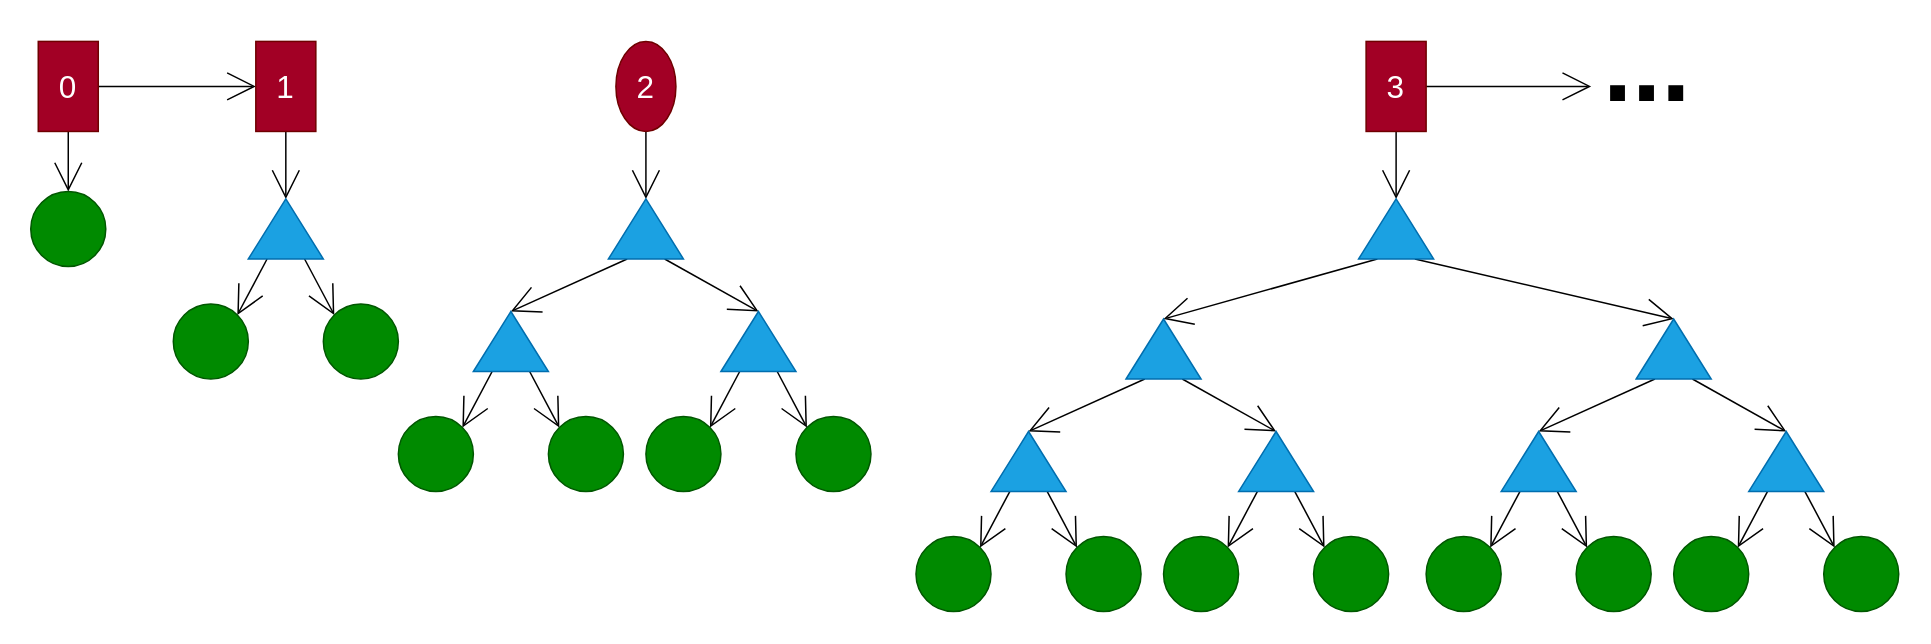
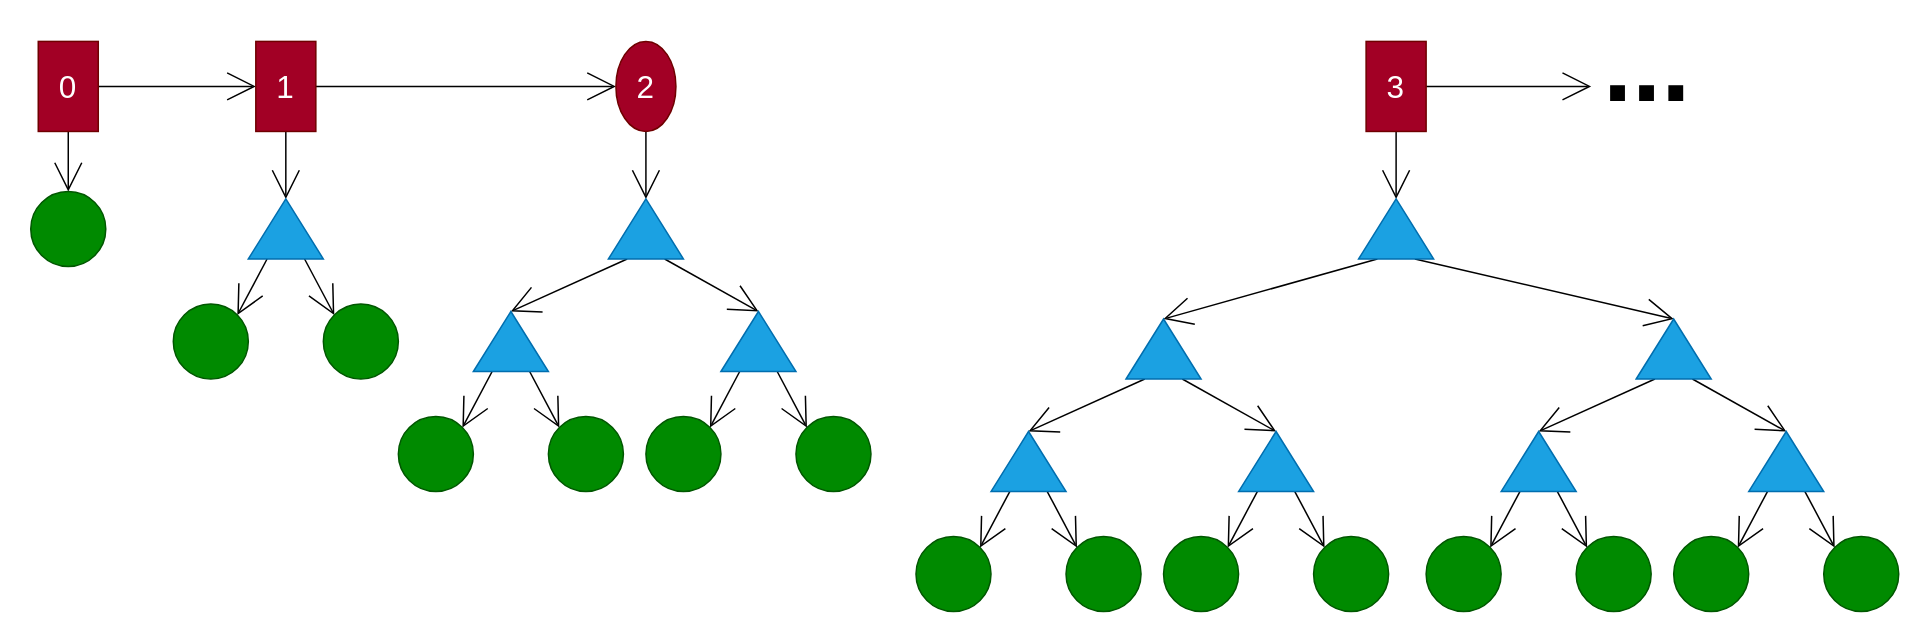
edge "1" -> "2": added
